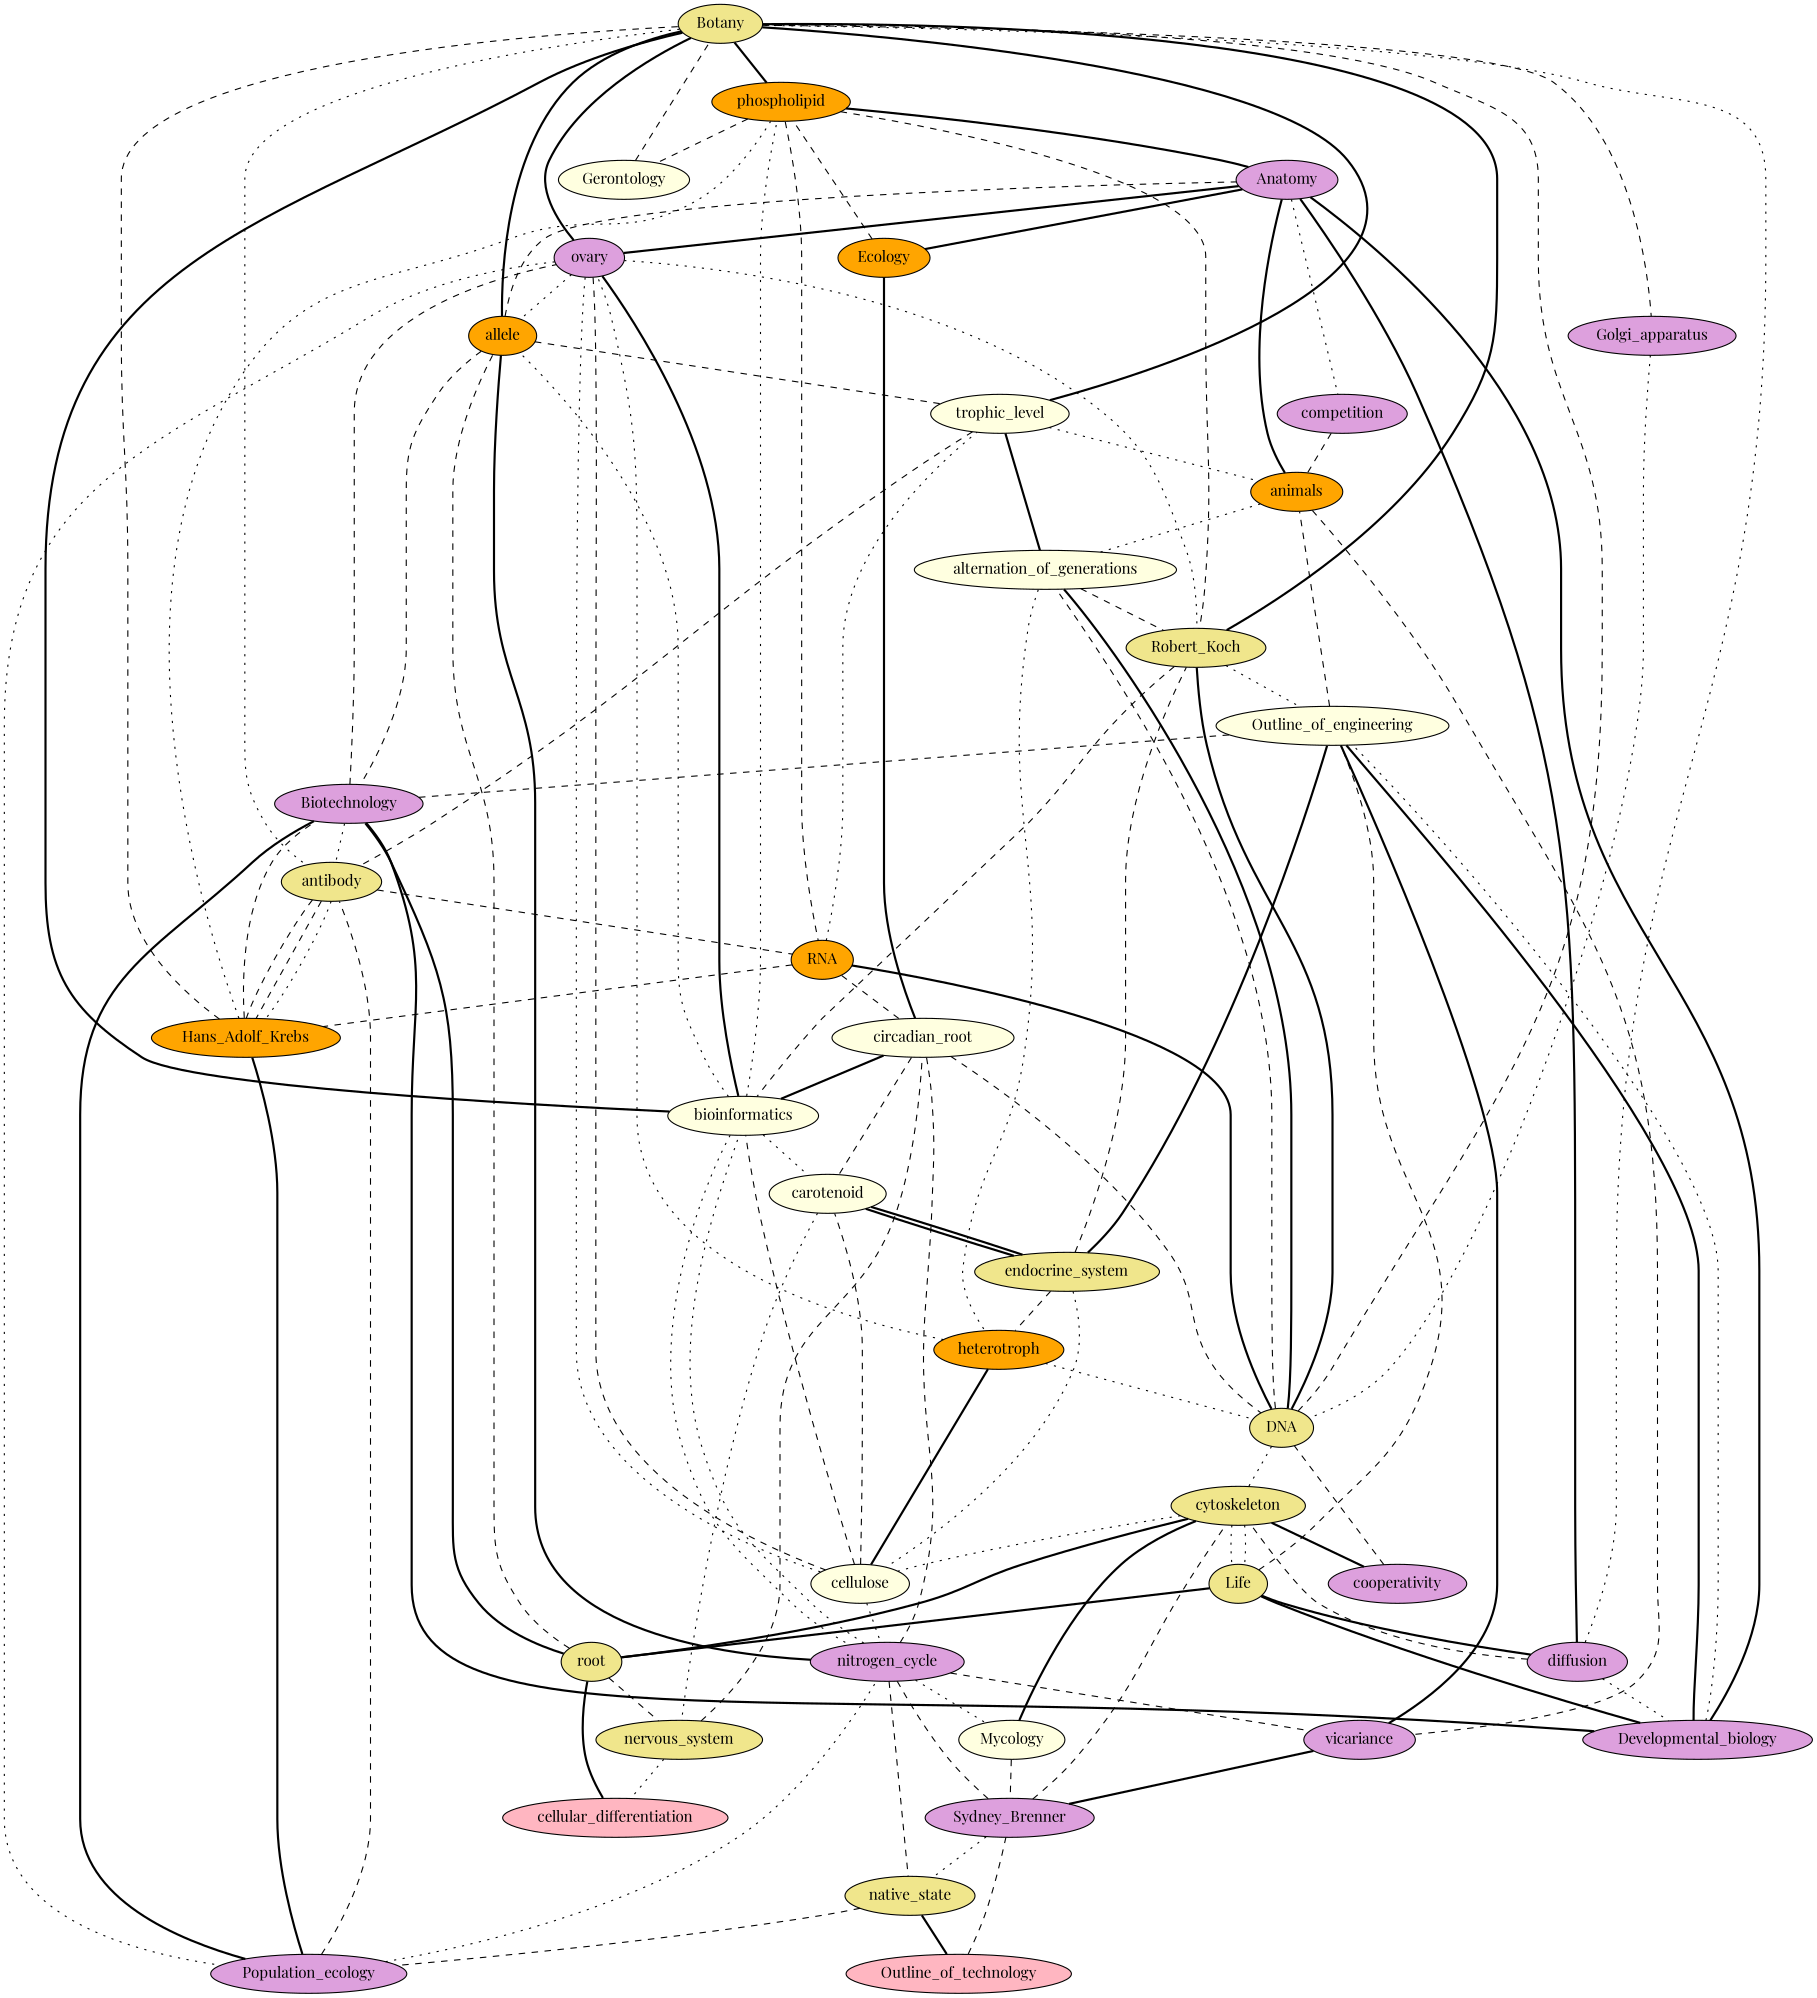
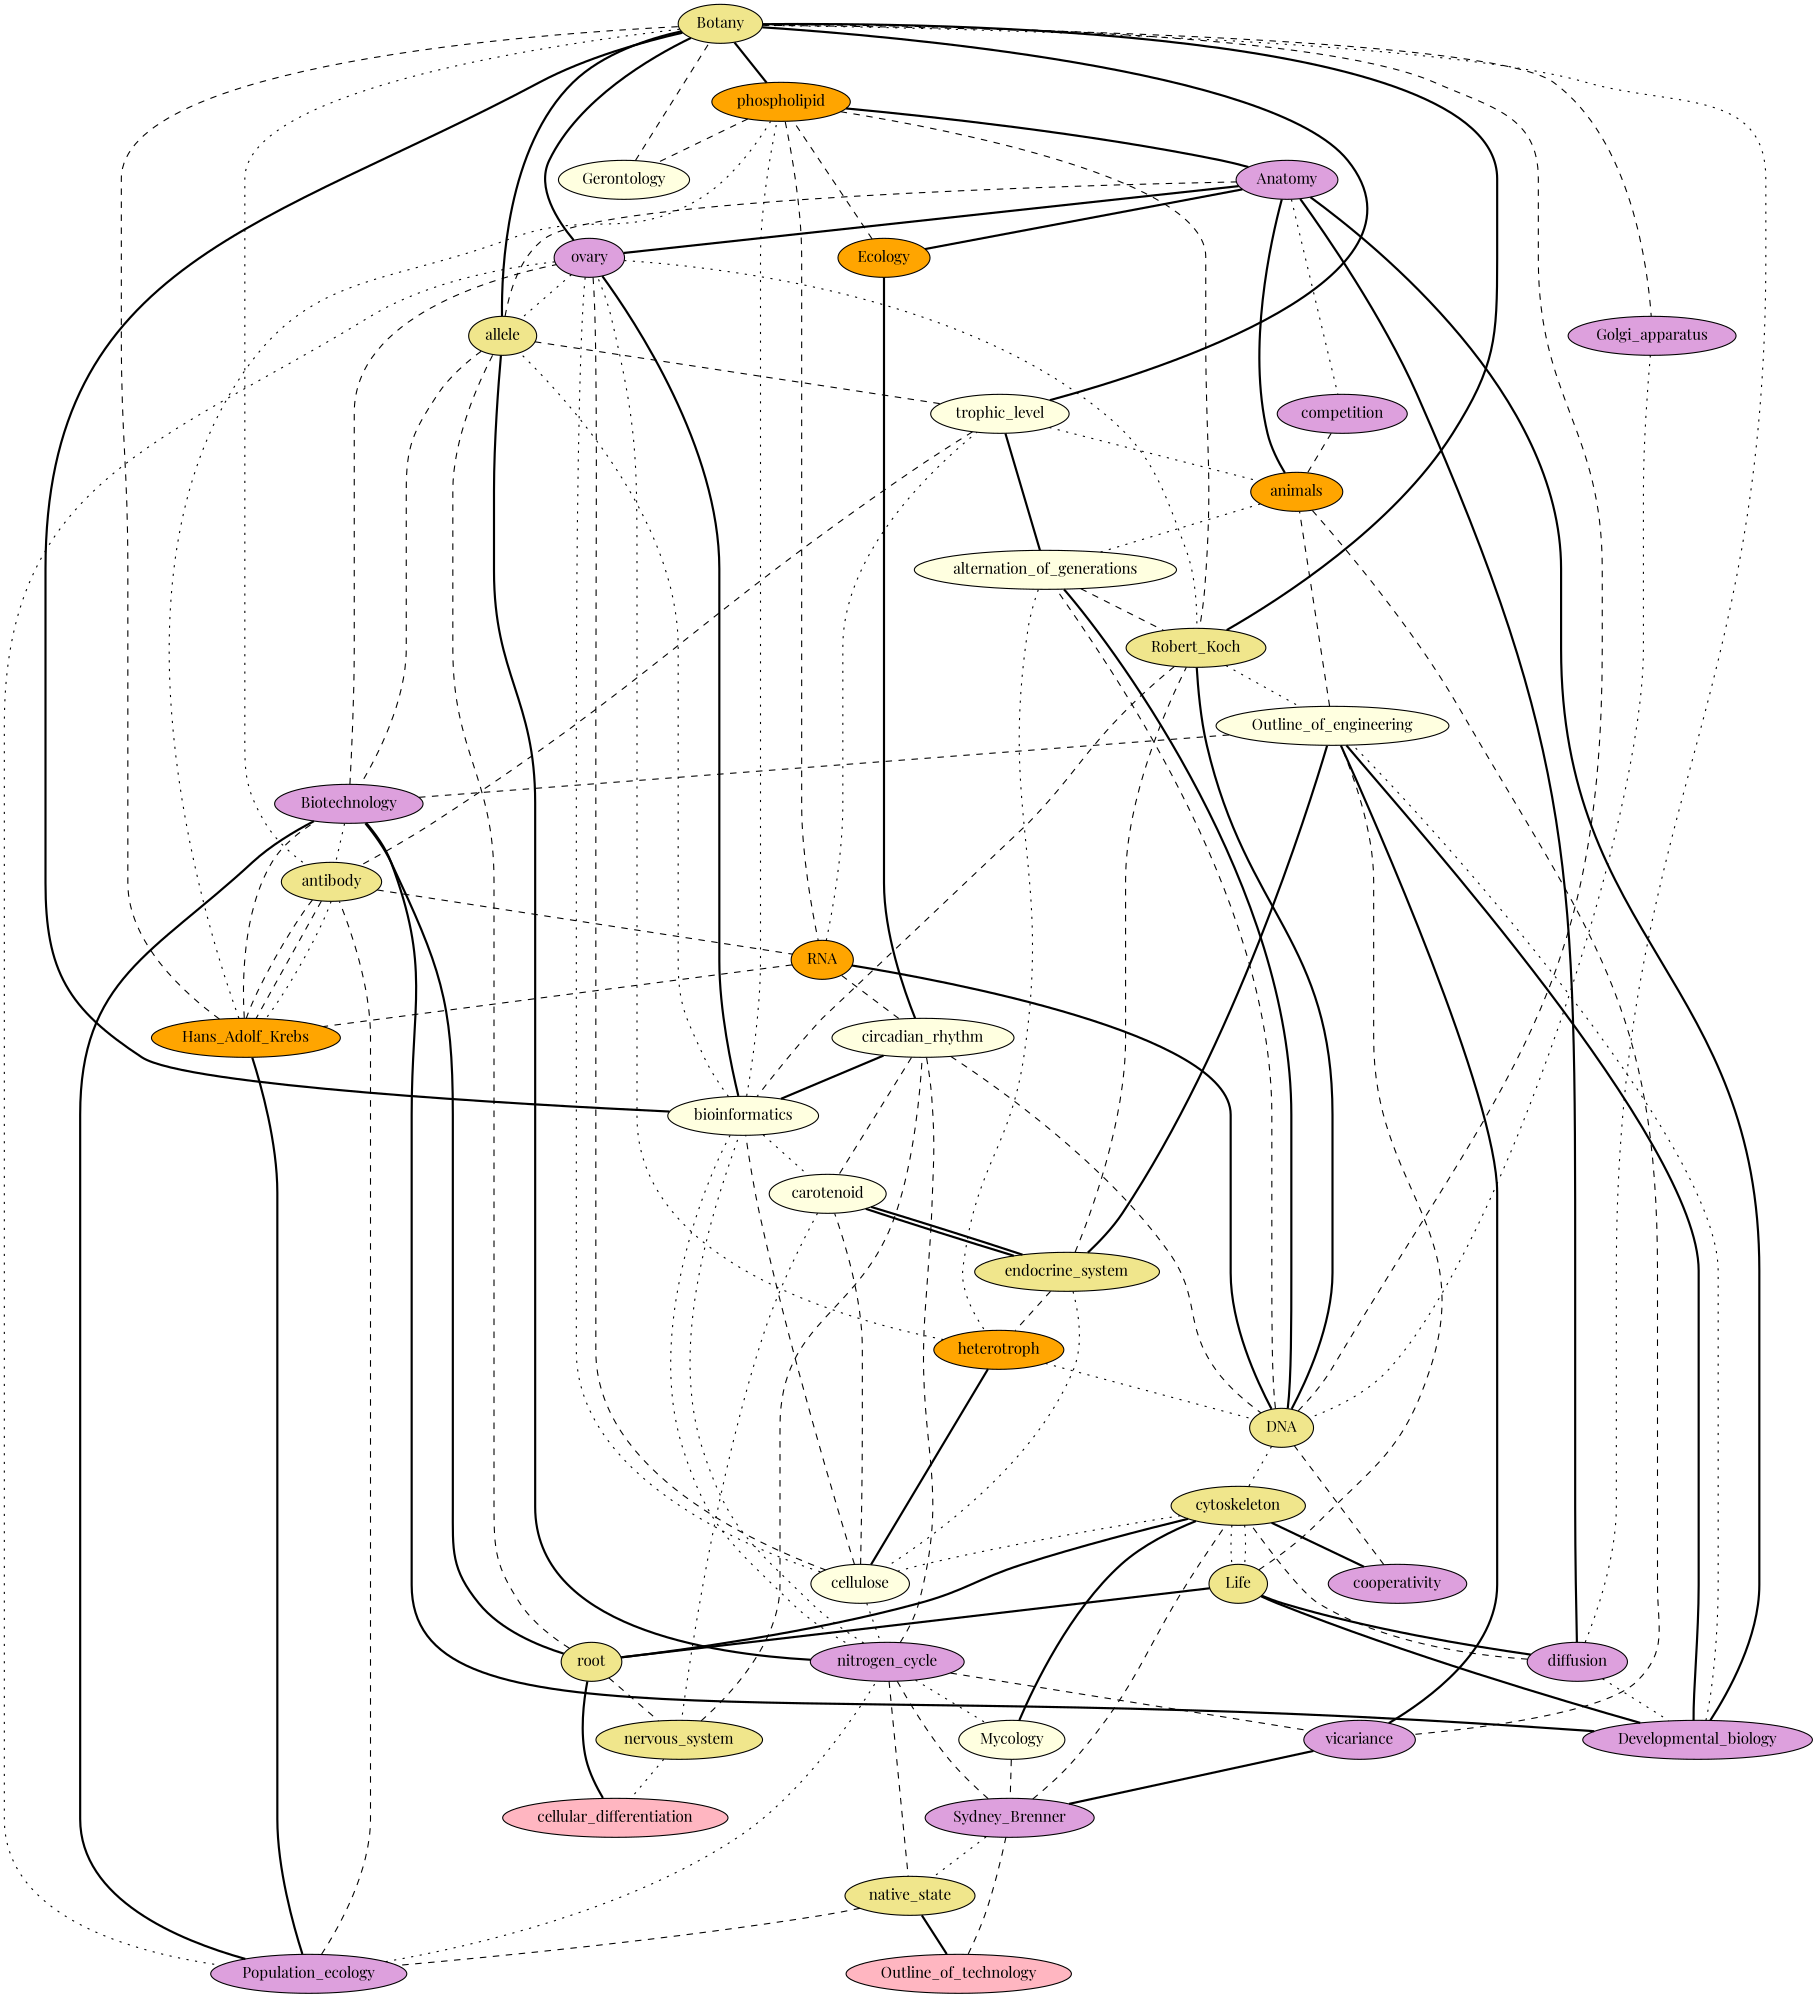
node "allele": fillcolor orange -> khaki
node "circadian_root": label "circadian_root" -> "circadian_rhythm"
